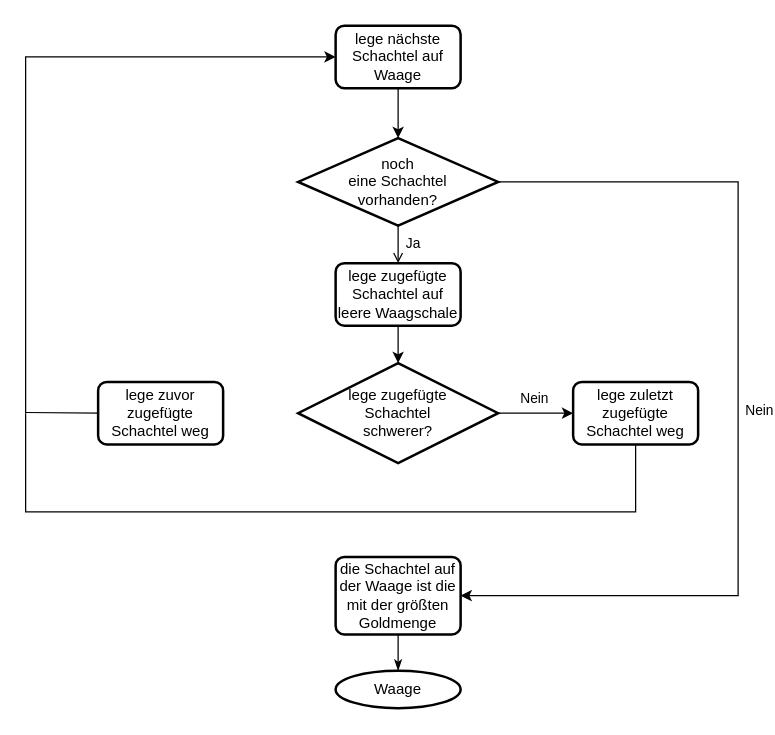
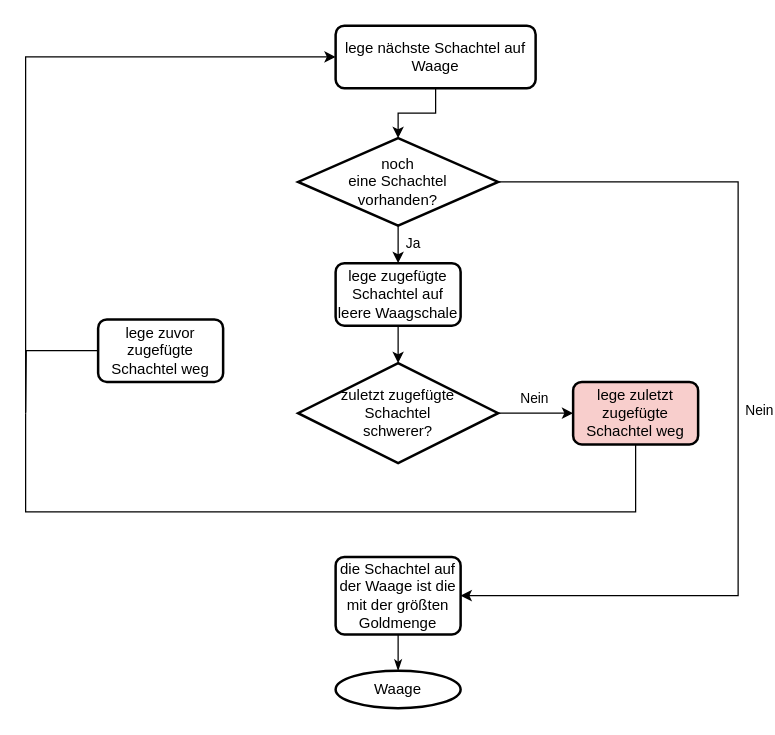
node "lege nächste Schachtel auf Waage": size 125x63 -> 200x63
edge "noch eine Schachtel vorhanden?" -> "lege zugefügte Schachtel auf leere Waagschale": arrowhead open -> classic
node "lege zuvor zugefügte Schachtel weg": moved (161, 413) -> (161, 351)
node "lege zugefügte Schachtel schwerer?": label "lege zugefügte Schachtel schwerer?" -> "zuletzt zugefügte Schachtel schwerer?"
node "lege zuletzt zugefügte Schachtel weg": fillcolor #ffffff -> #f8cecc
